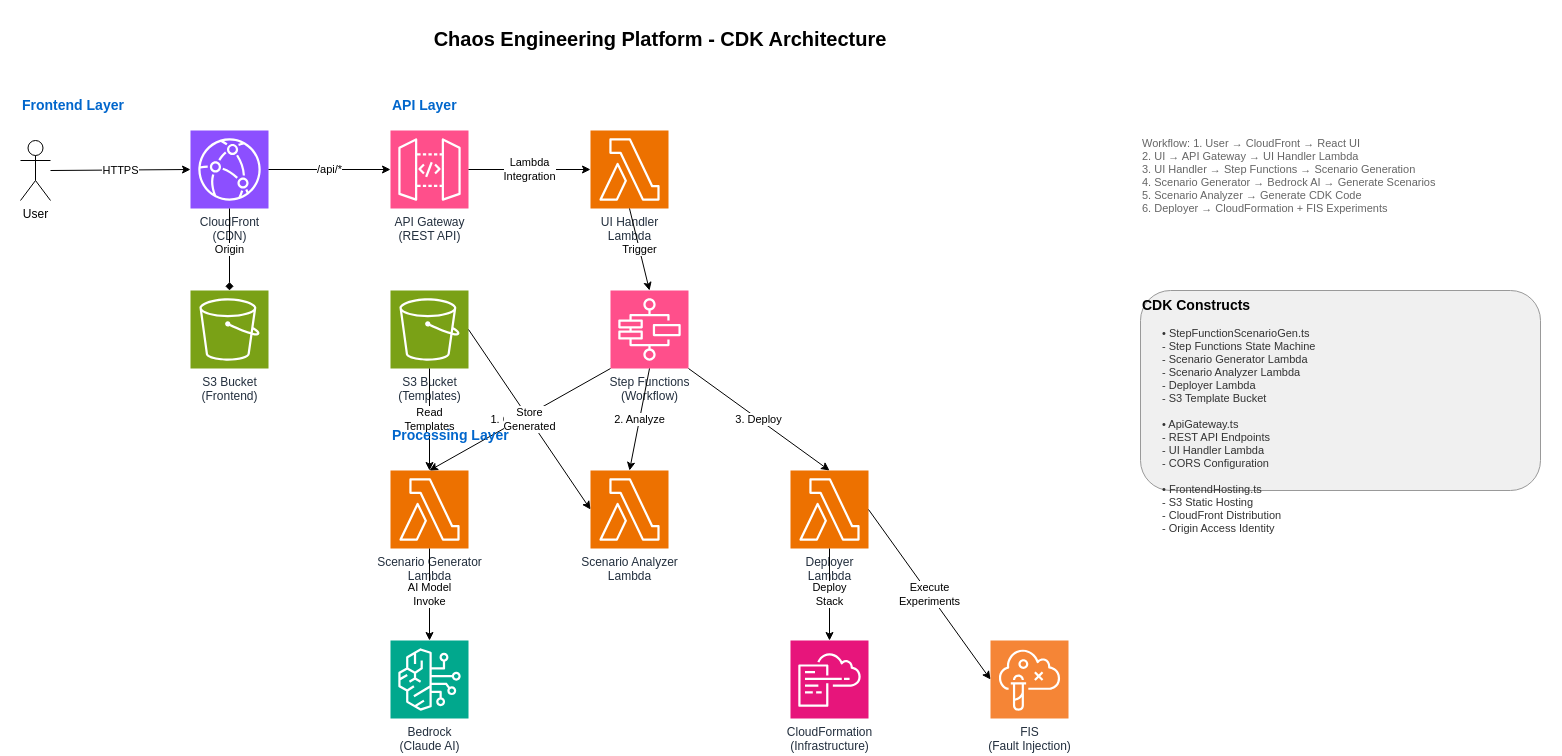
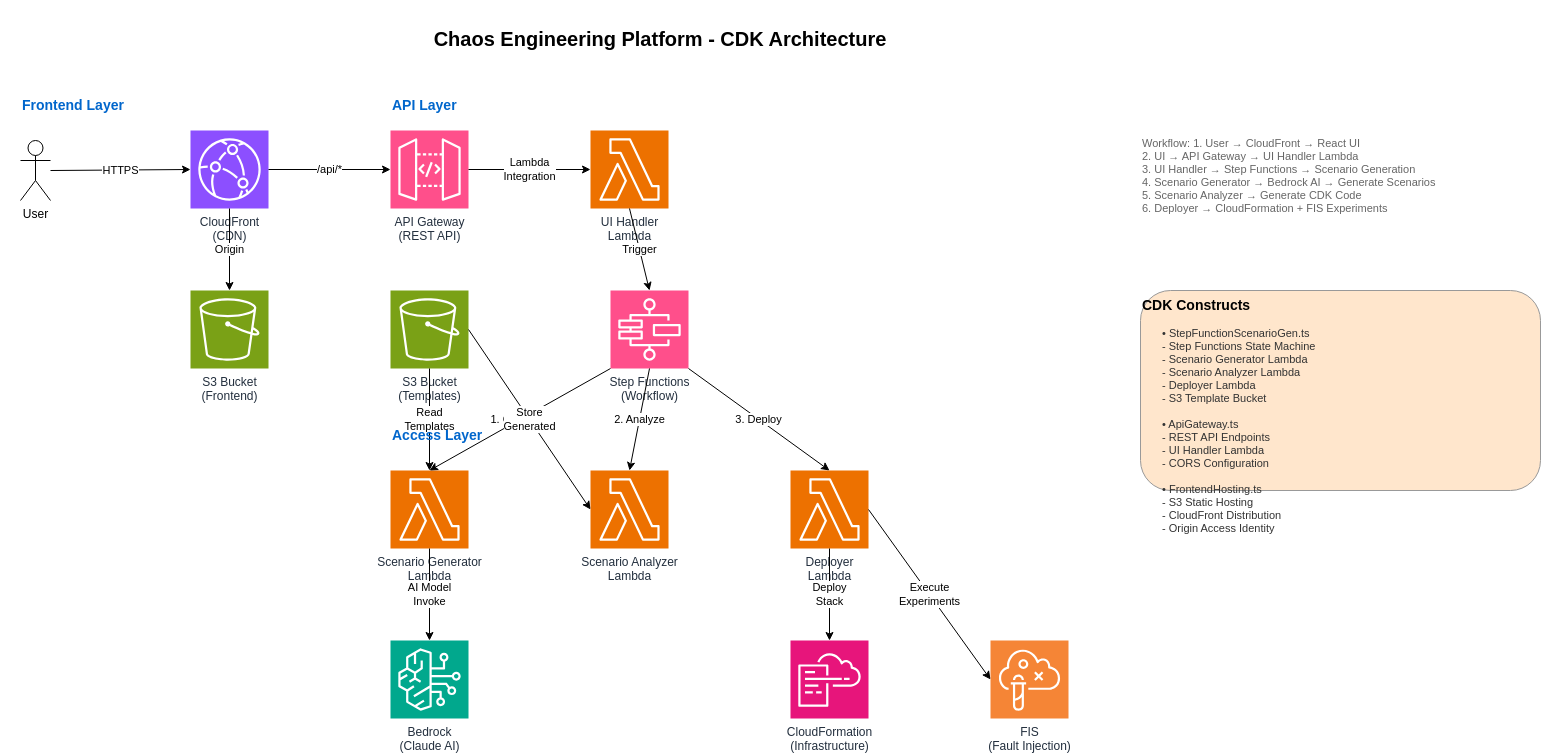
edge "CloudFront (CDN)" -> "S3 Bucket (Frontend)": arrowhead diamond -> classic
node "CDK Constructs": fillcolor #f0f0f0 -> #ffe6cc
node "Processing Layer": label "Processing Layer" -> "Access Layer"
